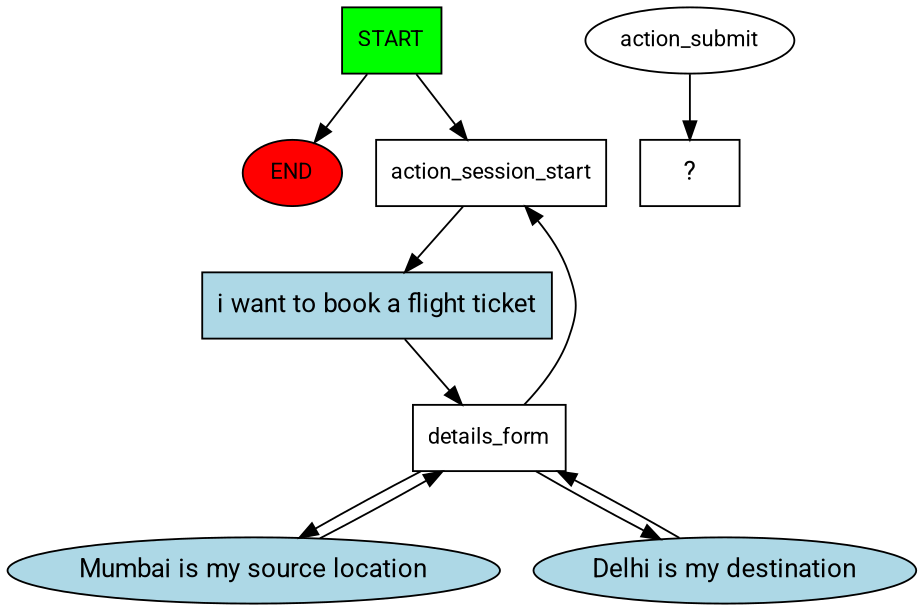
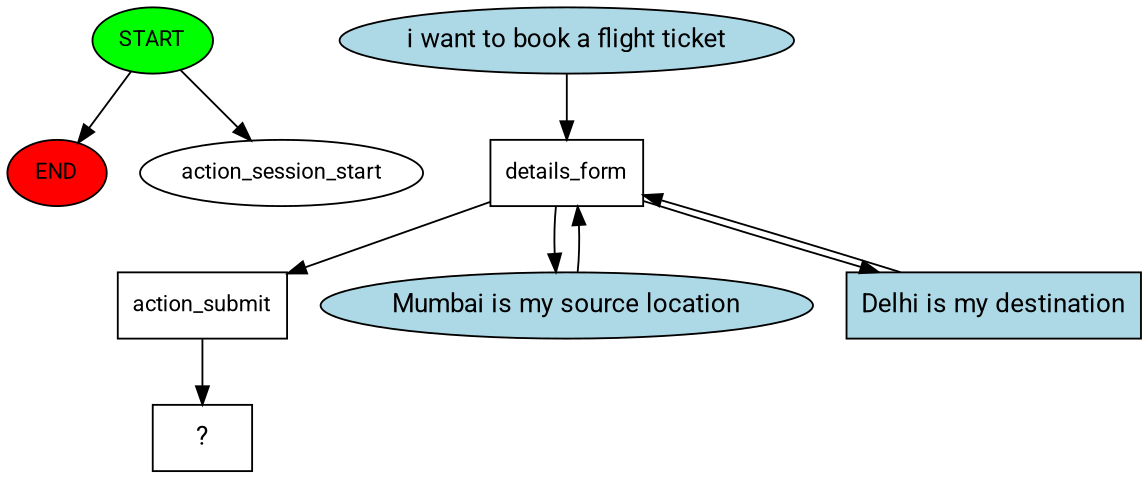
node "START": shape box -> ellipse
node "action_submit": shape ellipse -> box
node "action_session_start": shape box -> ellipse
edge "action_session_start" -> "i want to book a flight ticket": removed
node "i want to book a flight ticket": shape box -> ellipse
edge "details_form" -> "action_session_start": now "details_form" -> "action_submit"
node "Delhi is my destination": shape ellipse -> box
